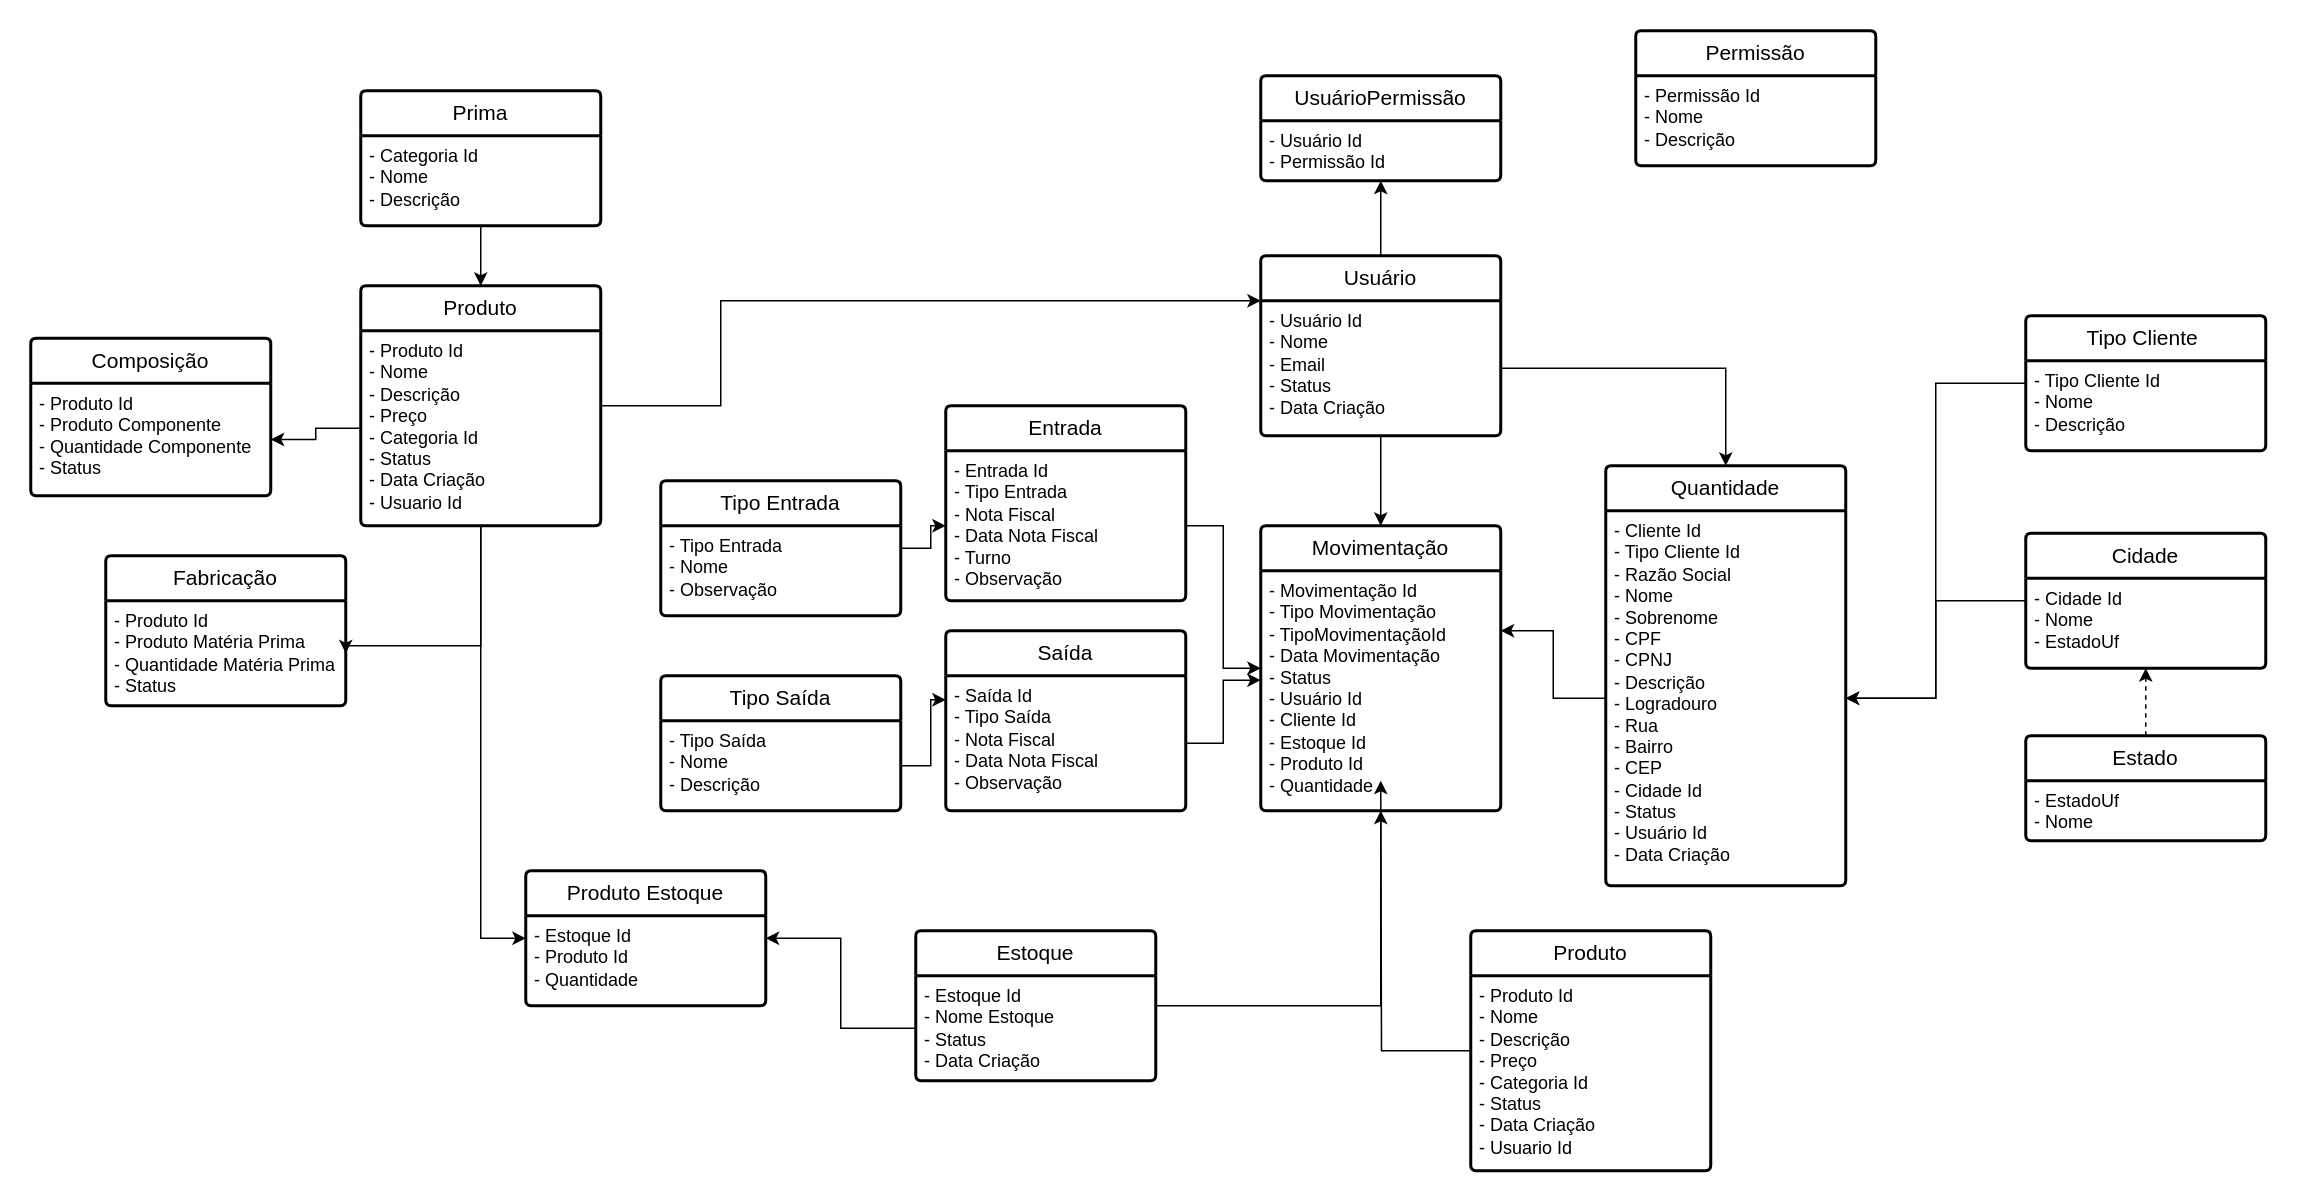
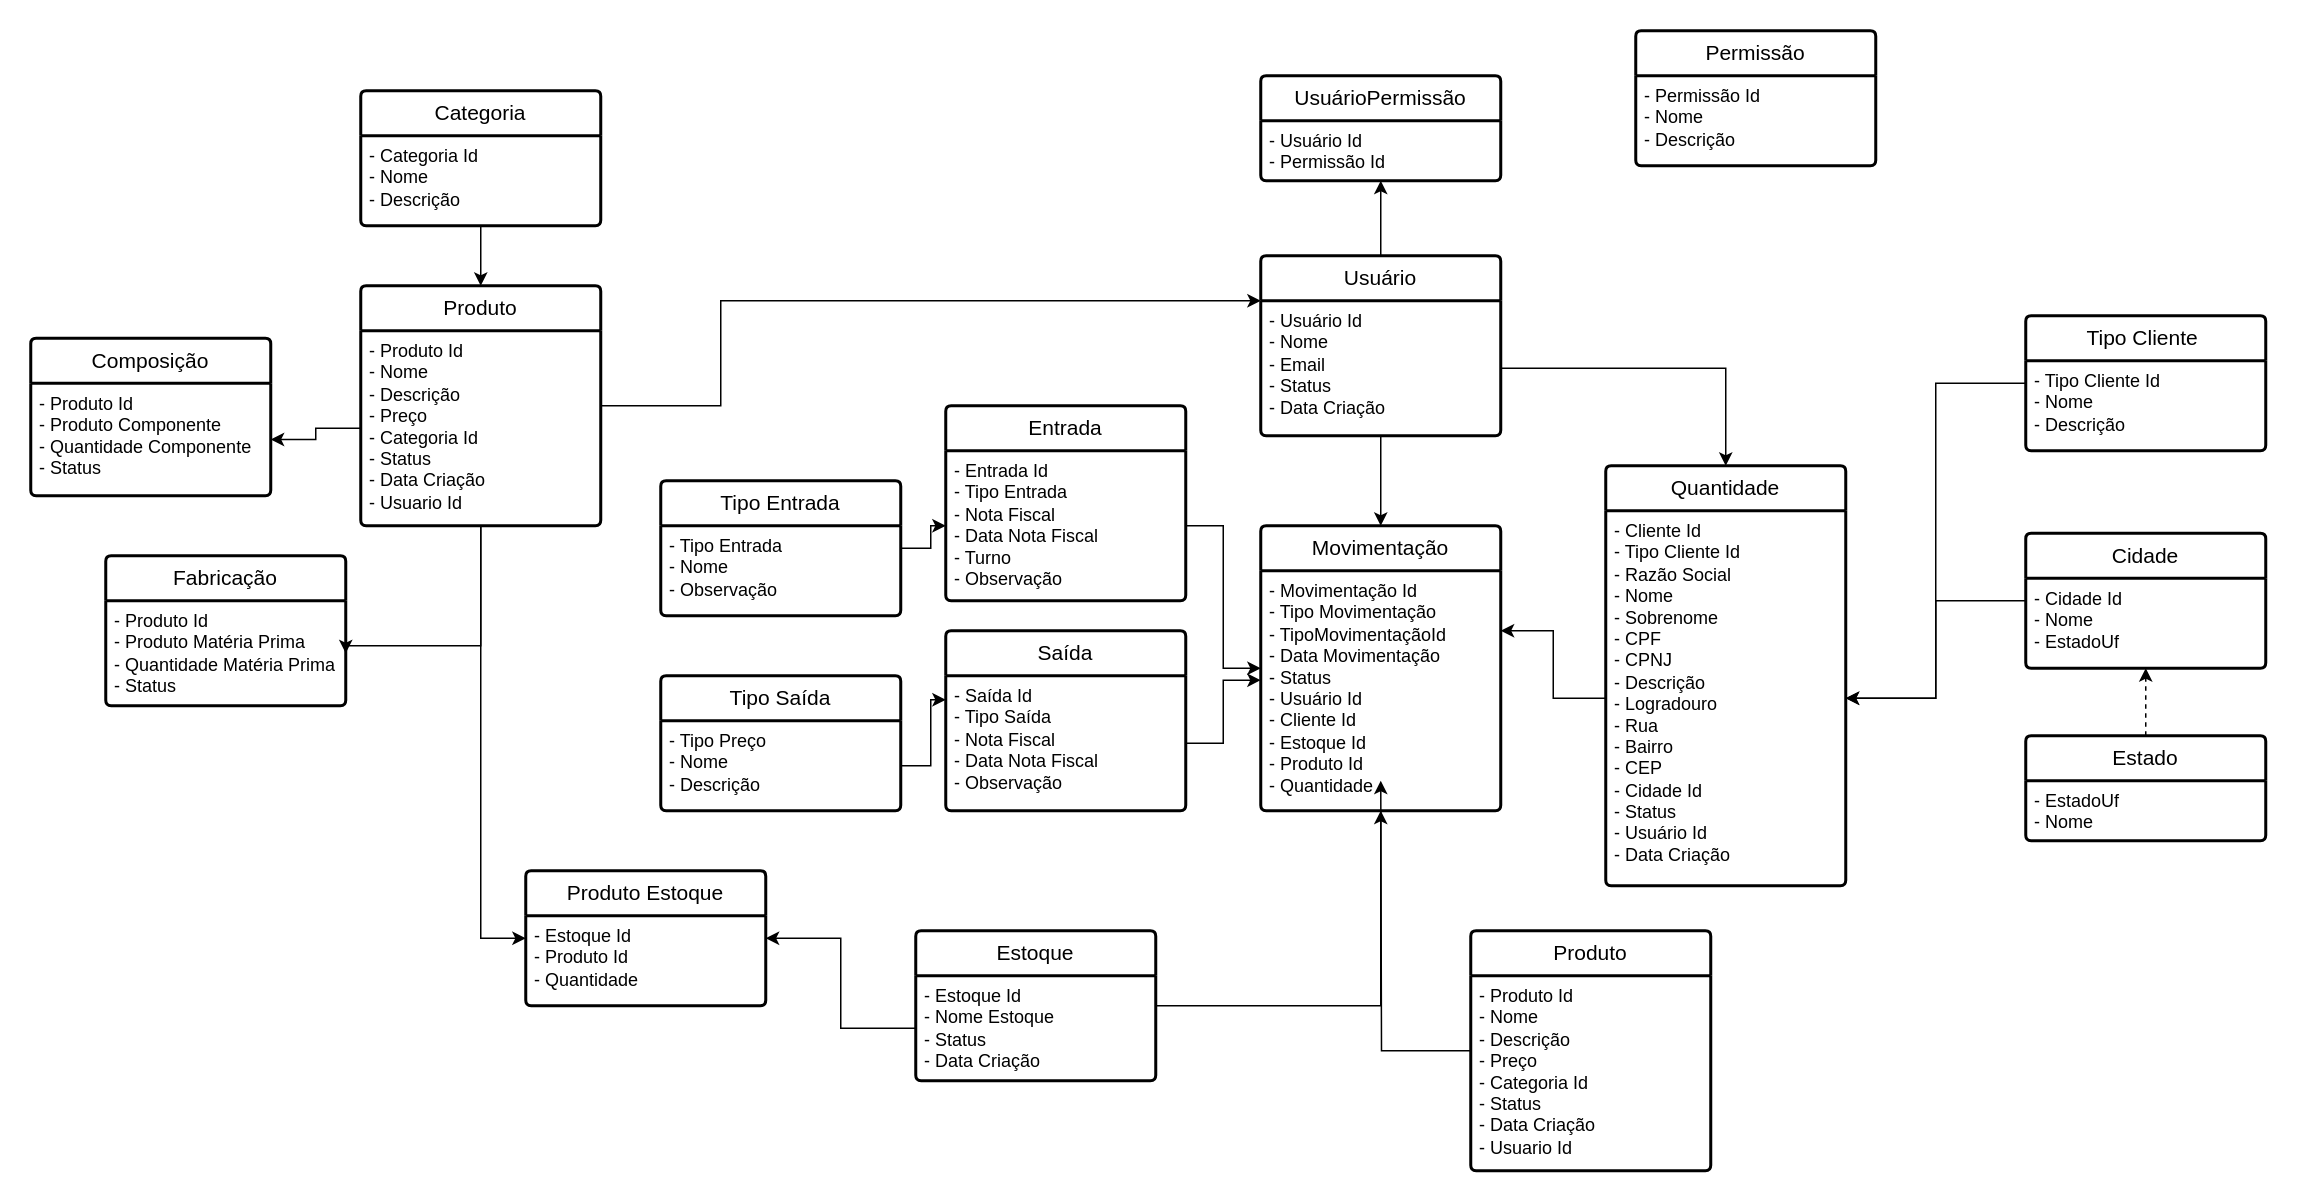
node "Prima": label "Prima" -> "Categoria"
node "- Tipo Saída - Nome - Descrição": label "- Tipo Saída - Nome - Descrição" -> "- Tipo Preço - Nome - Descrição"
